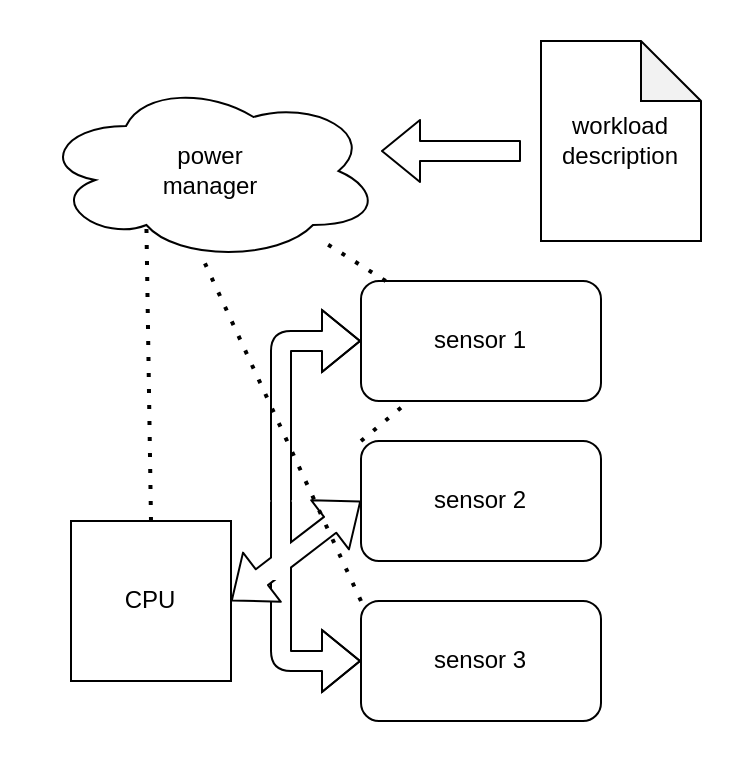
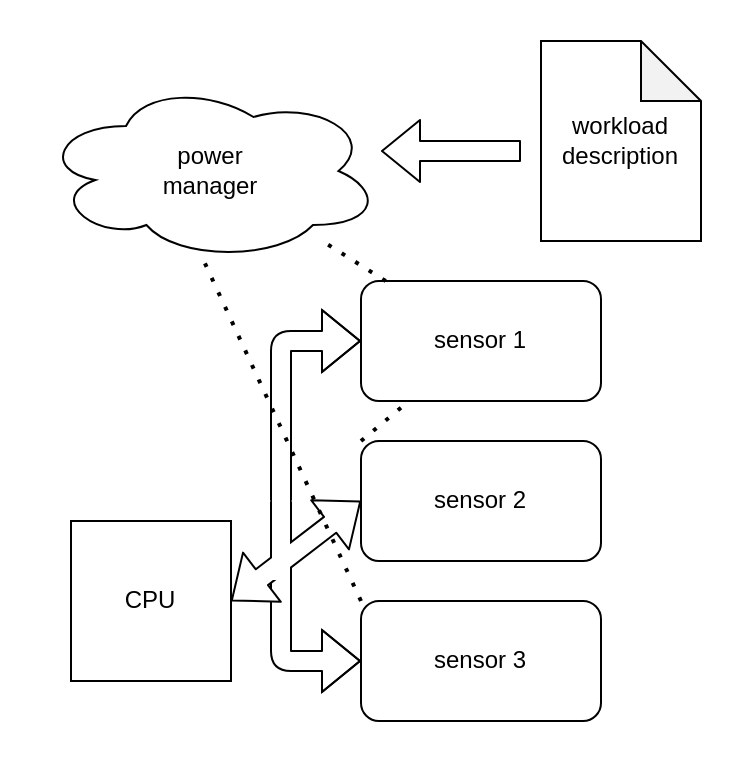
edge "power manager" -- "CPU": removed
